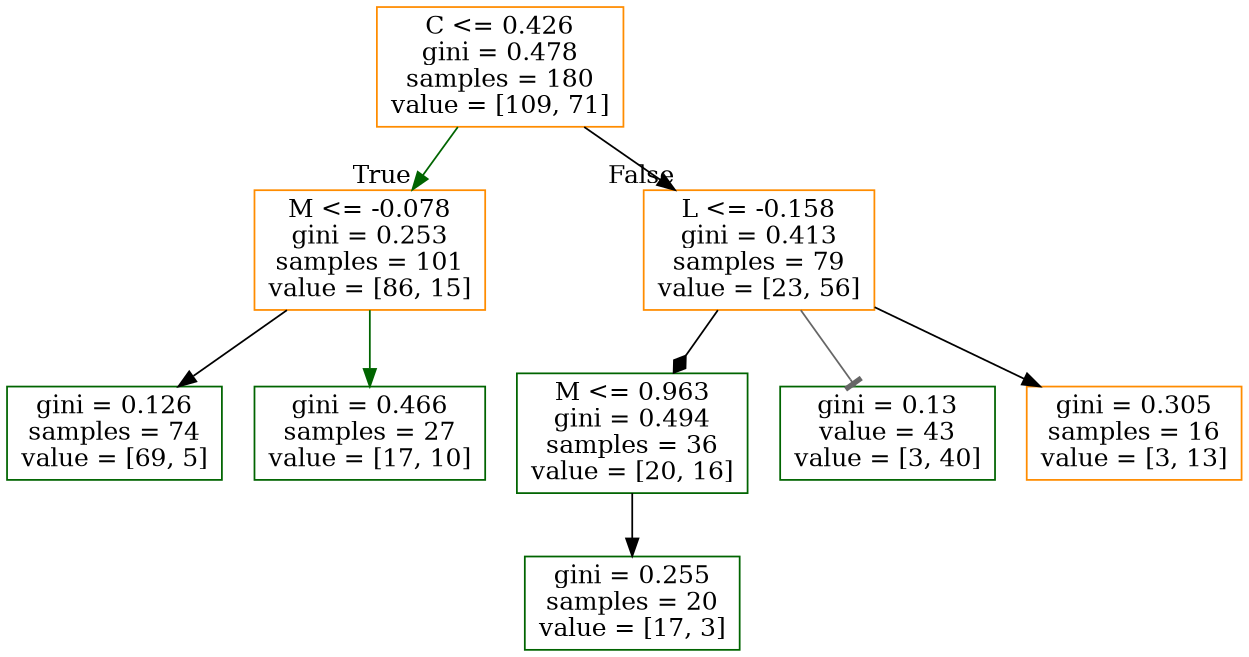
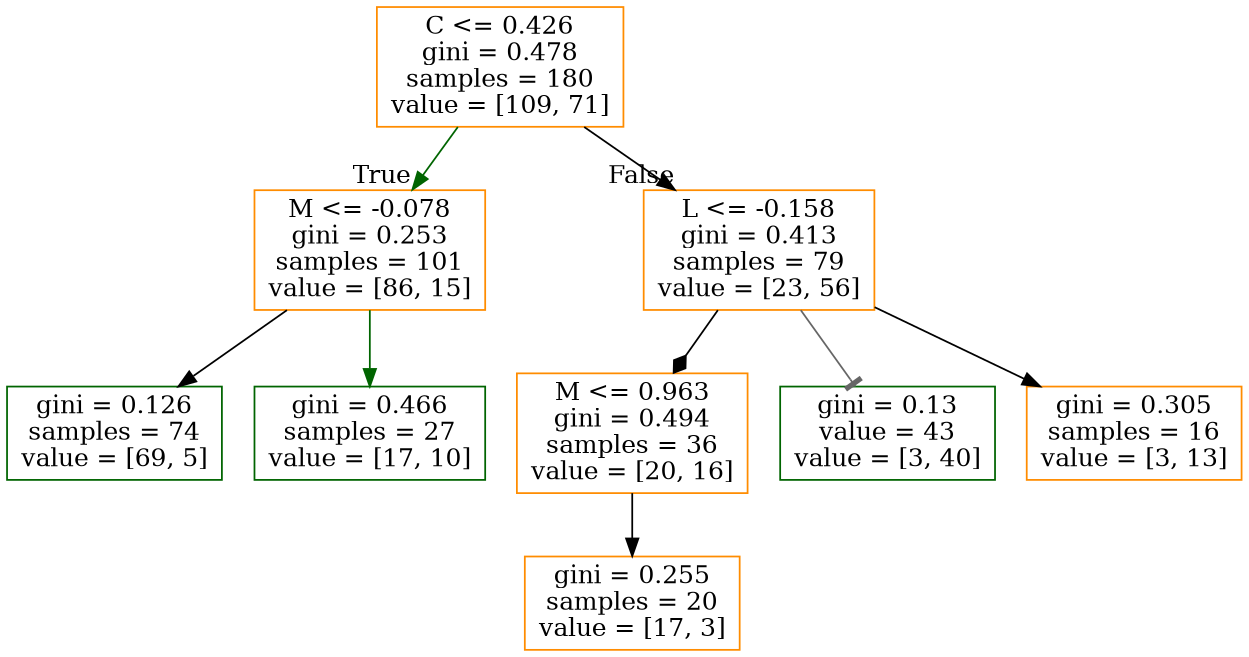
node "M <= 0.963 gini = 0.494 samples = 36 value = [20, 16]": color darkgreen -> darkorange
node "gini = 0.255 samples = 20 value = [17, 3]": color darkgreen -> darkorange
